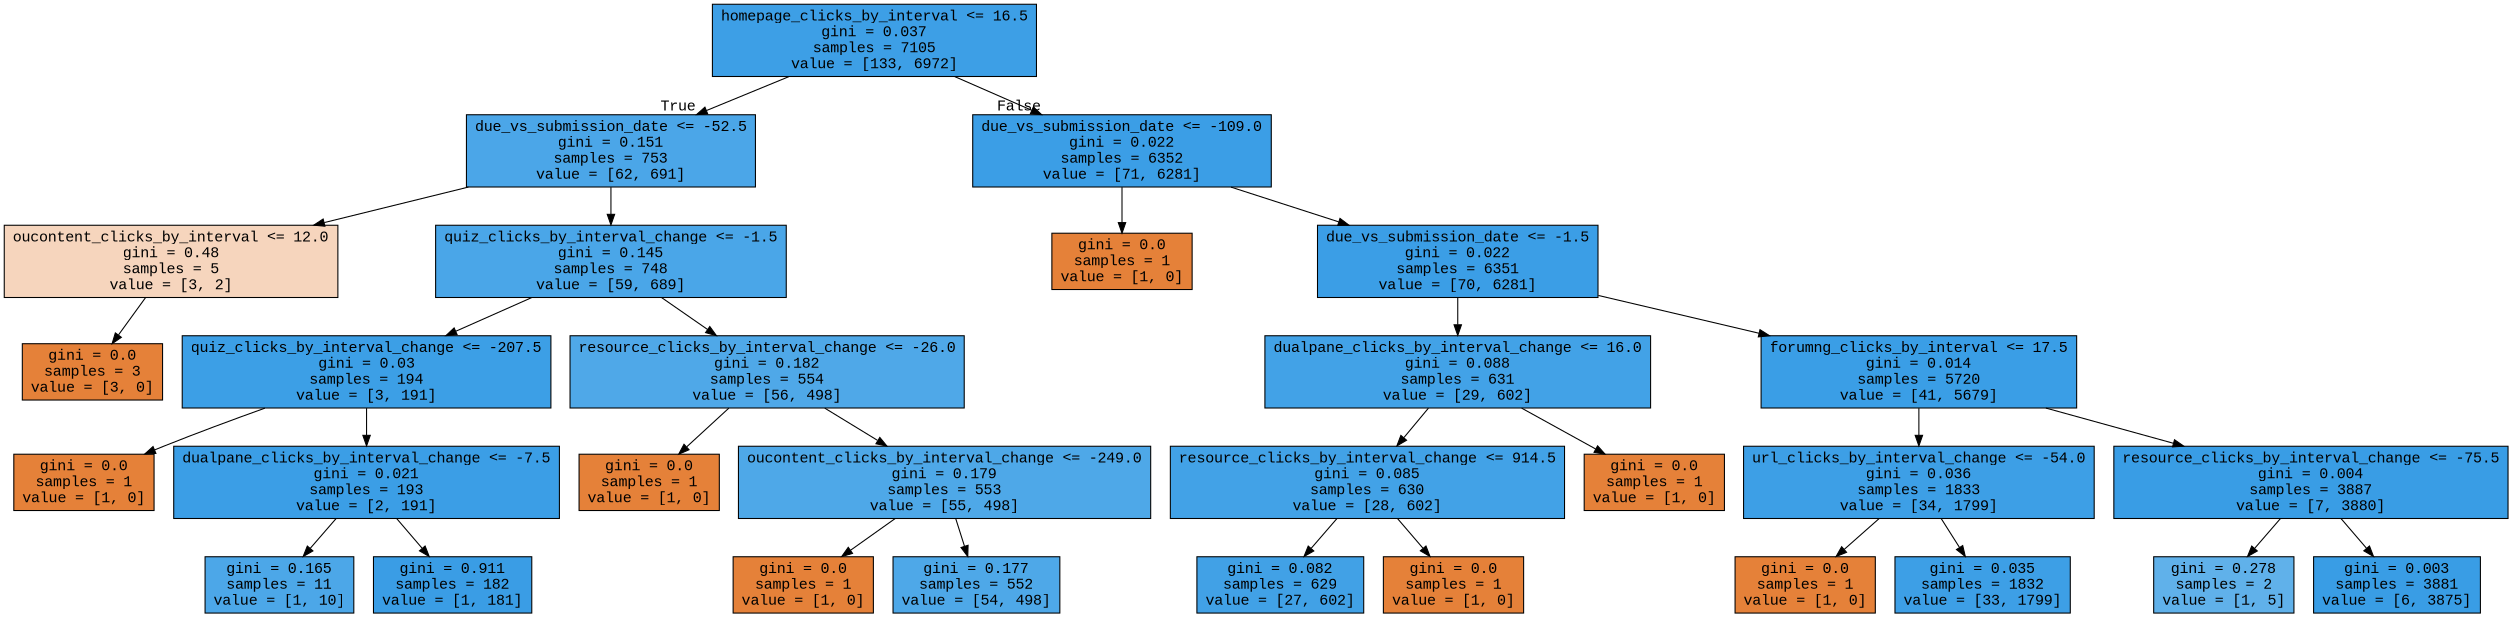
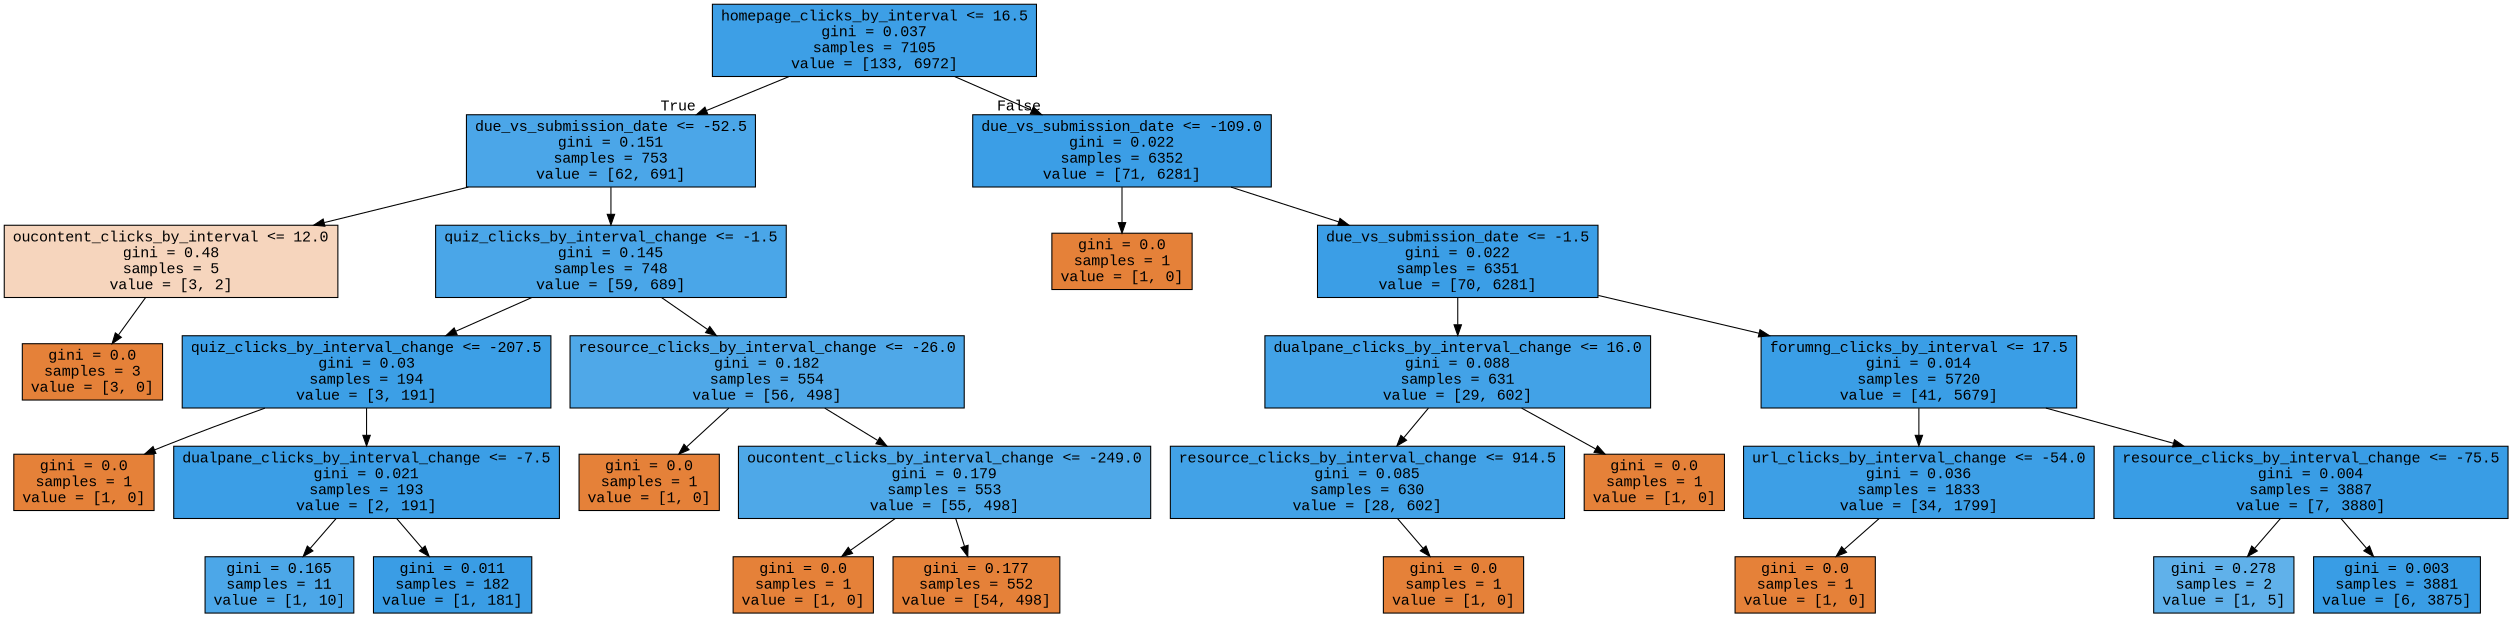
node "gini = 0.911 samples = 182 value = [1, 181]": label "gini = 0.911 samples = 182 value = [1, 181]" -> "gini = 0.011 samples = 182 value = [1, 181]"
node "gini = 0.177 samples = 552 value = [54, 498]": fillcolor #399de5e3 -> #e58139ff
node "gini = 0.082 samples = 629 value = [27, 602]": removed
node "gini = 0.035 samples = 1832 value = [33, 1799]": removed
